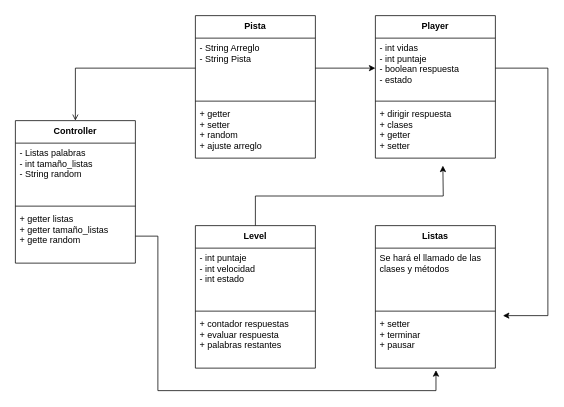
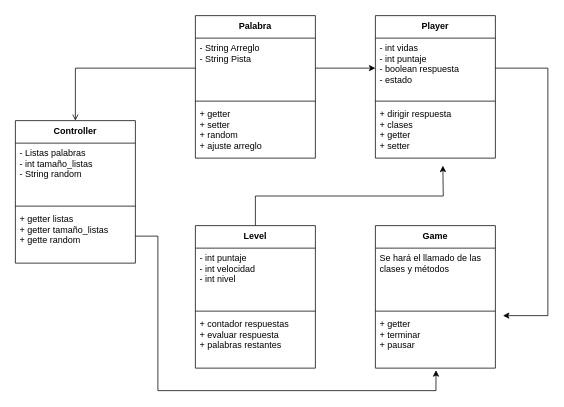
node "Pista": label "Pista" -> "Palabra"
node "Listas": label "Listas" -> "Game"
node "- int puntaje - int velocidad - int estado": label "- int puntaje - int velocidad - int estado" -> "- int puntaje - int velocidad - int nivel"
node "+ setter + terminar + pausar": label "+ setter + terminar + pausar" -> "+ getter + terminar + pausar"
